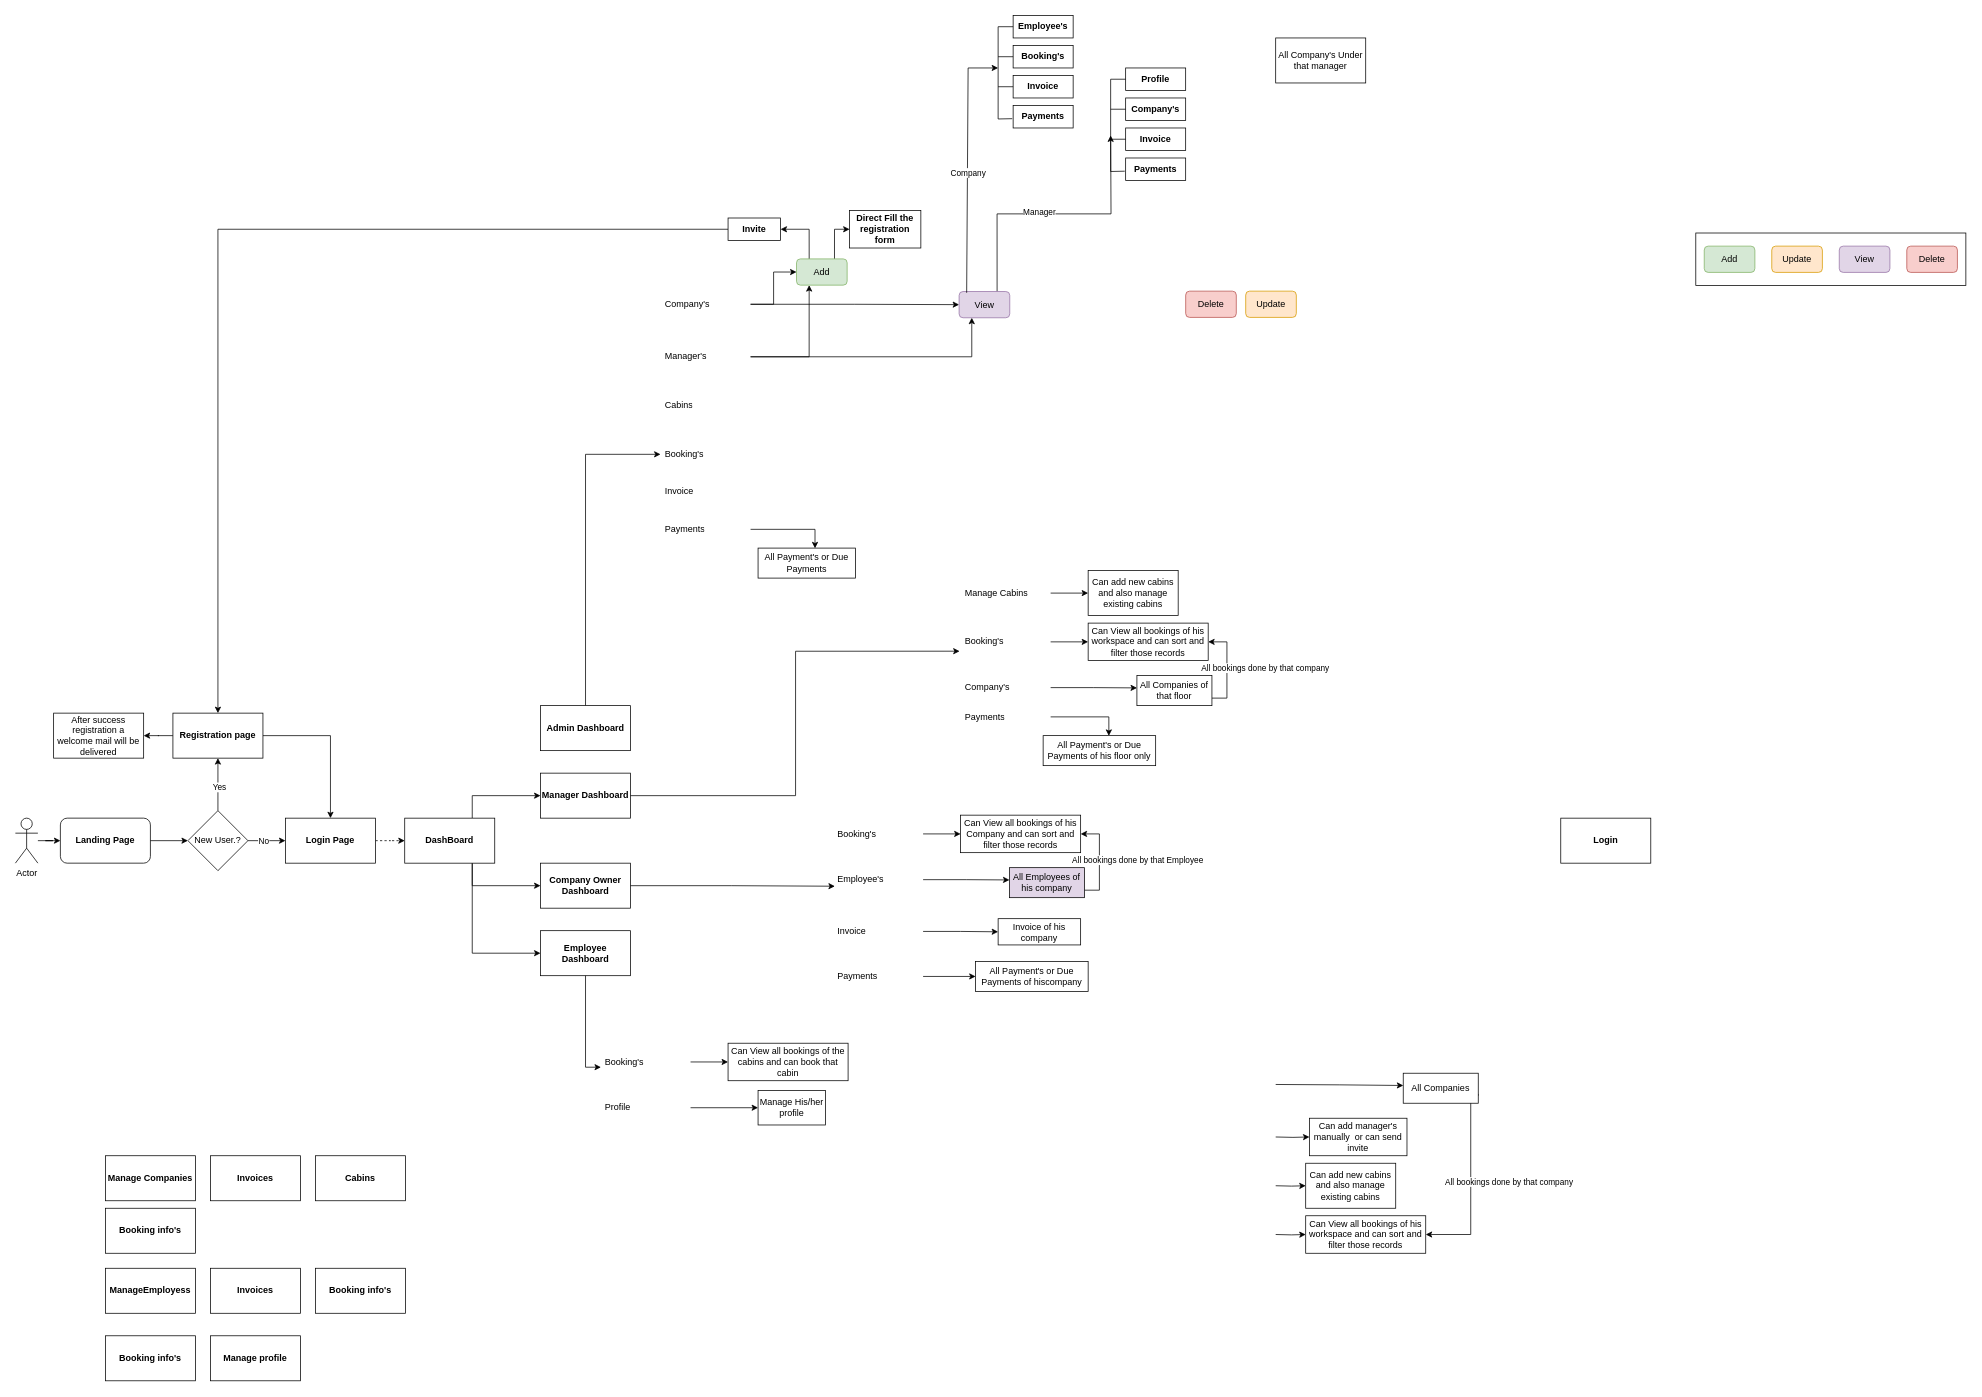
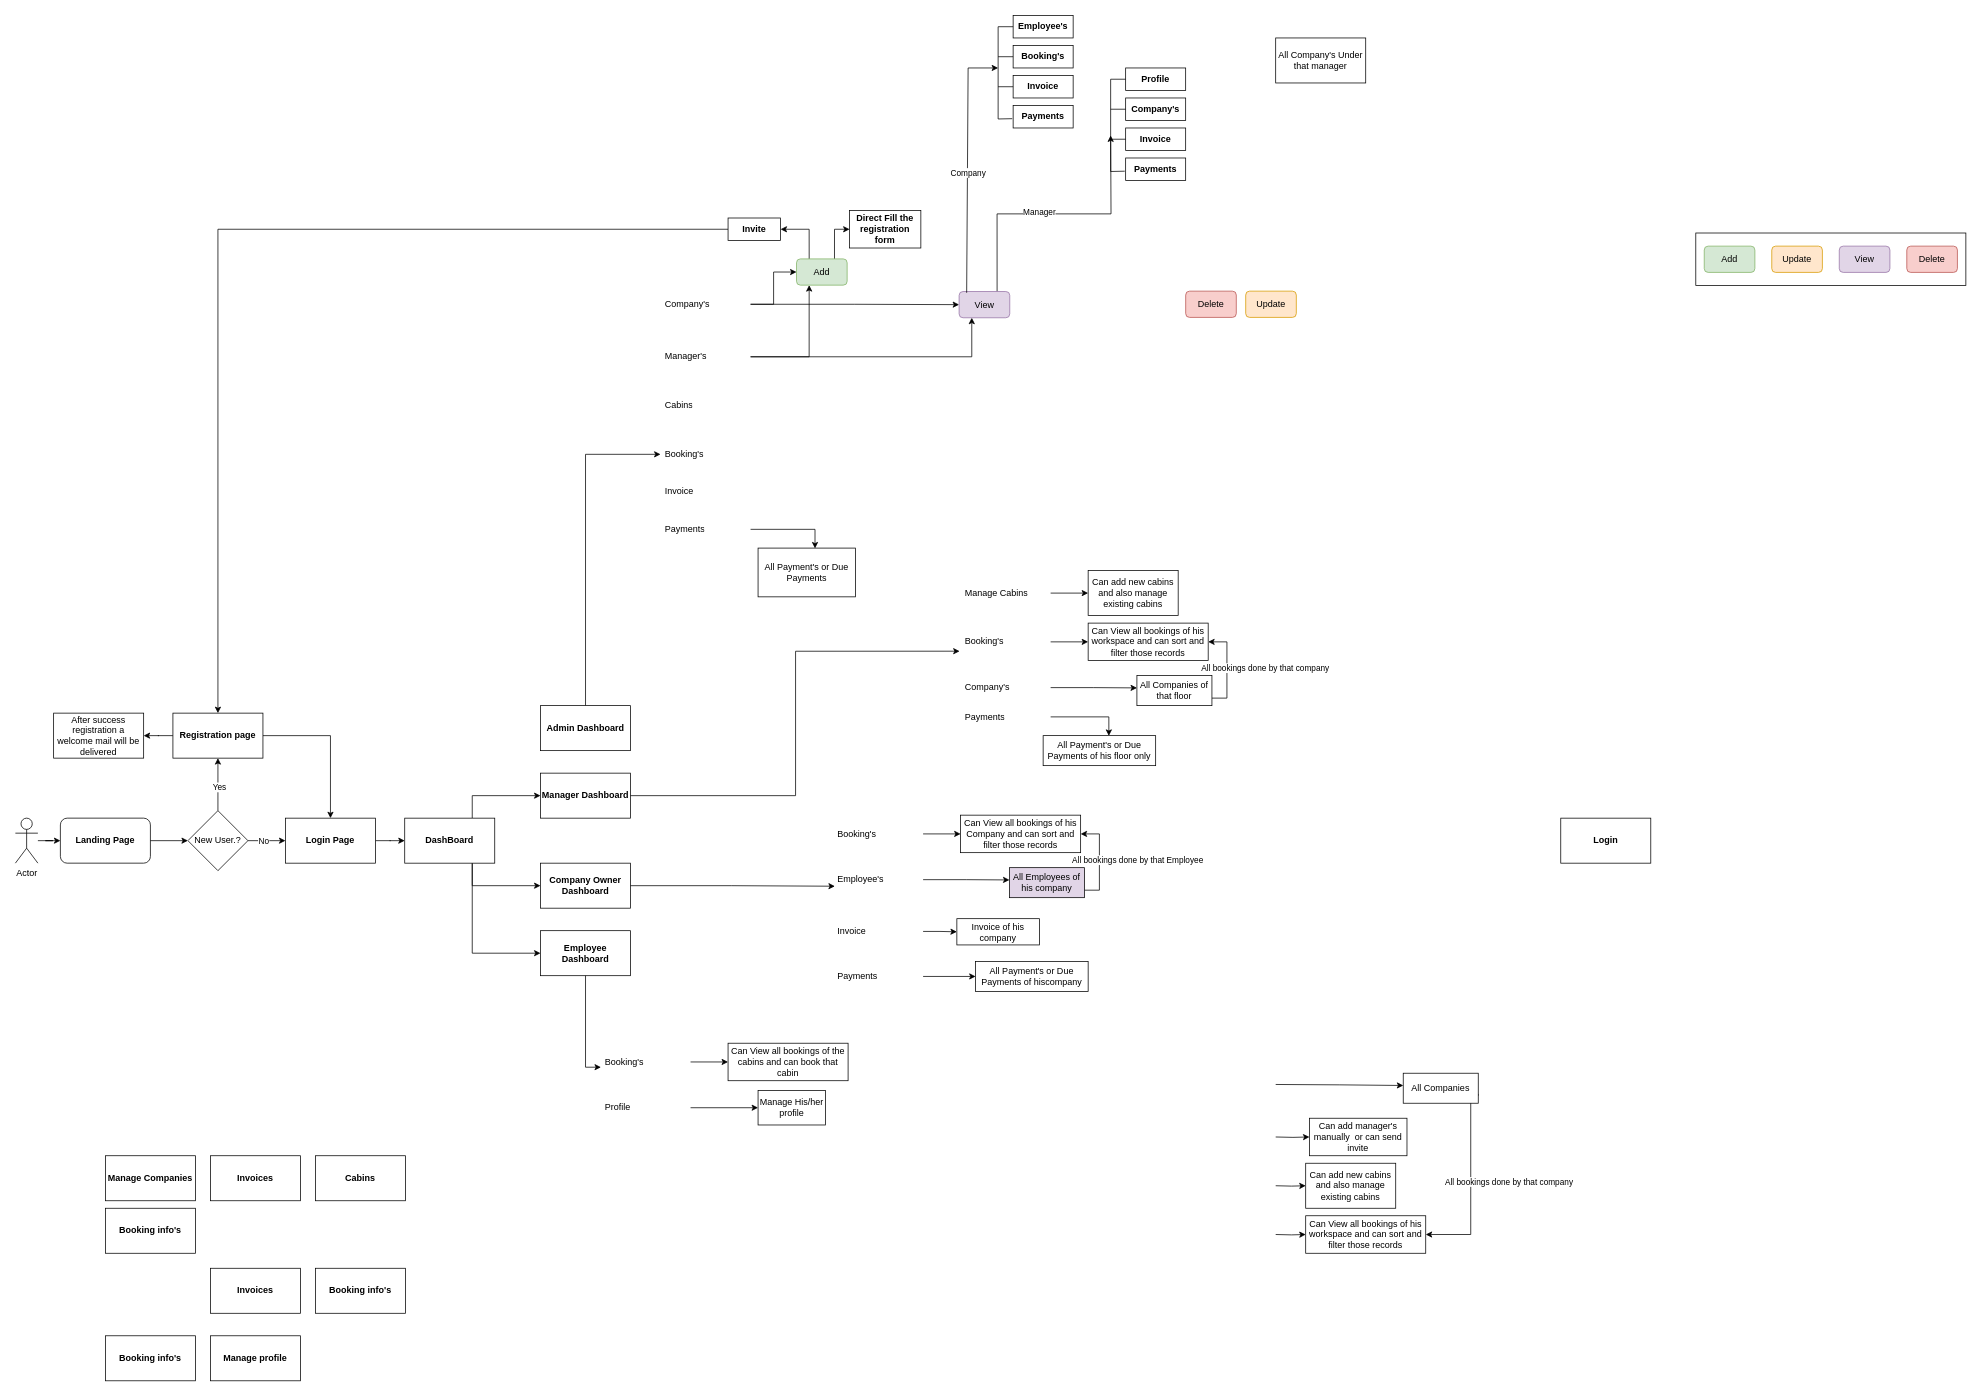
node "All Payment's or Due Payments": size 98x30 -> 98x49
edge "Login Page" -> "DashBoard": style dashed -> solid
node "Invoice of his company": moved (1039, 932) -> (998, 932)
node "ManageEmployess": removed
